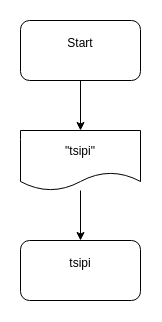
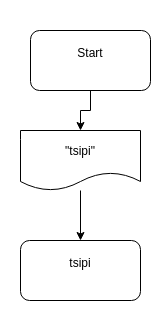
node "Start": moved (81, 51) -> (91, 61)
